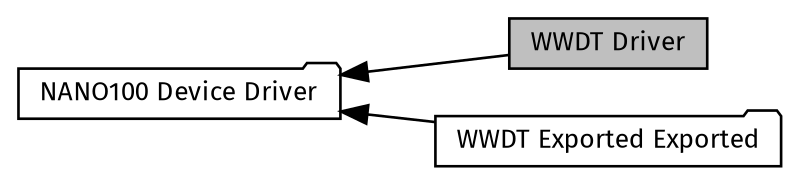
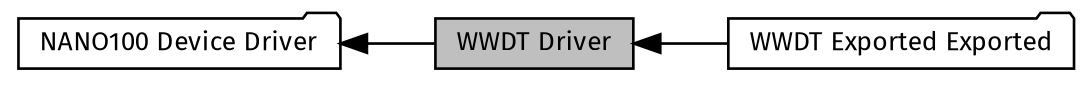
edge "WWDT Exported Exported" -> "NANO100 Device Driver": now "WWDT Exported Exported" -> "WWDT Driver"
